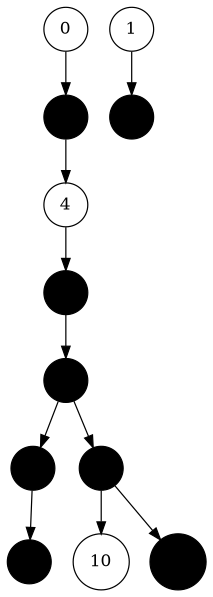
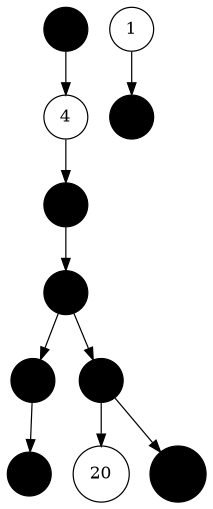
node "0": removed
node "10": label "10" -> "20"
